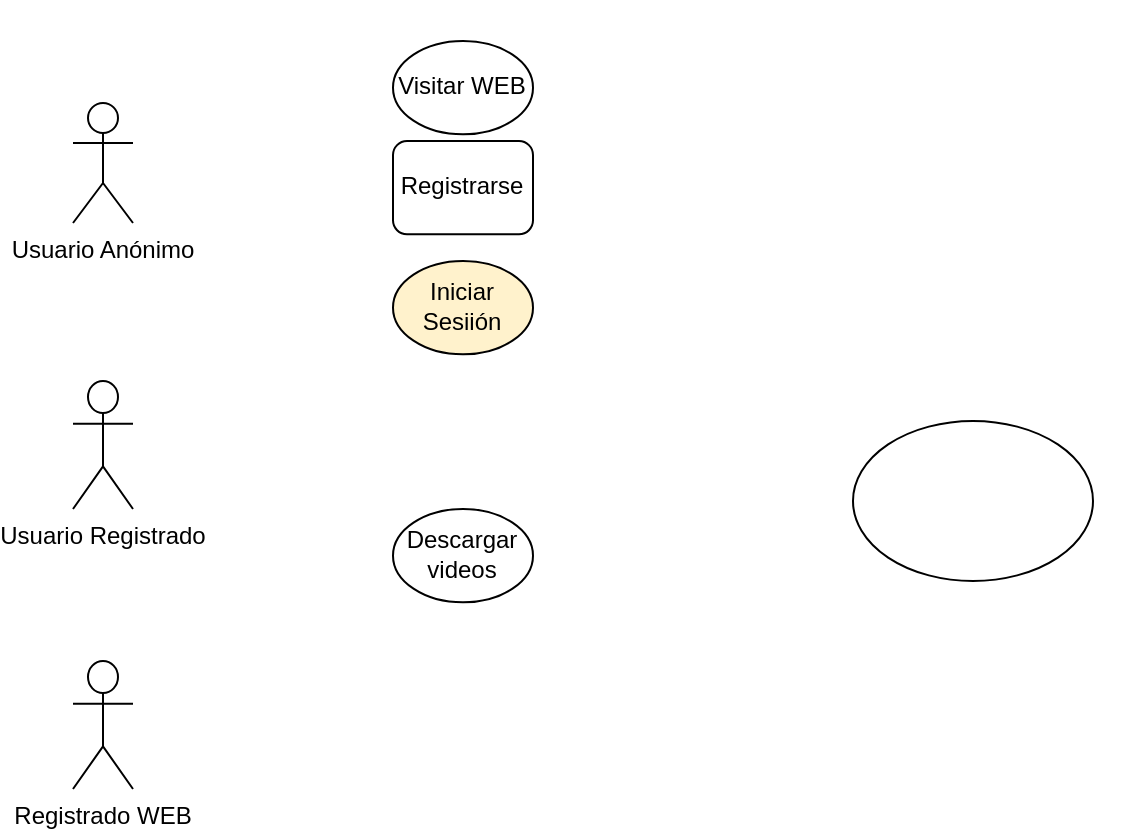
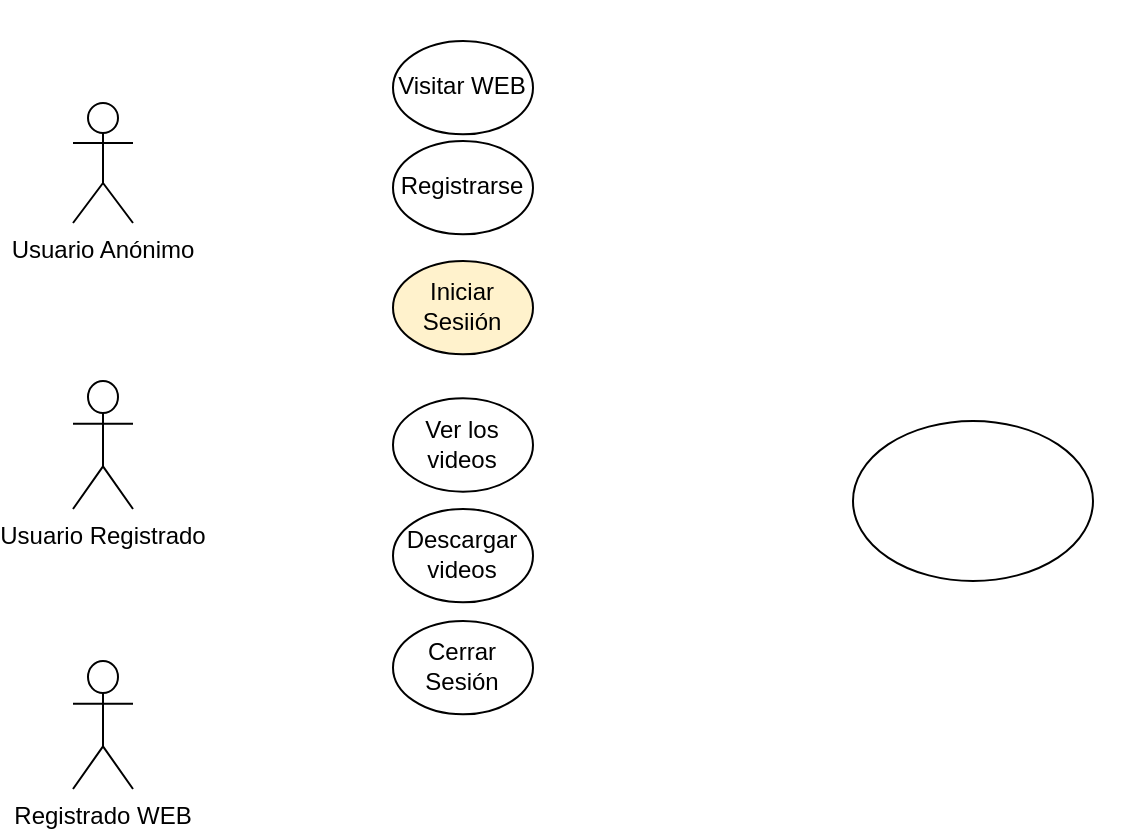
node "Registrarse": shape rounded rectangle -> ellipse
node "Ver los videos": added
node "Cerrar Sesión": added
